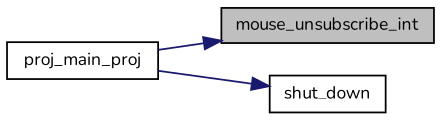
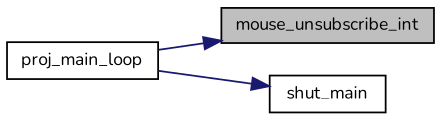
node "proj_main_proj": label "proj_main_proj" -> "proj_main_loop"
node "shut_down": label "shut_down" -> "shut_main"
